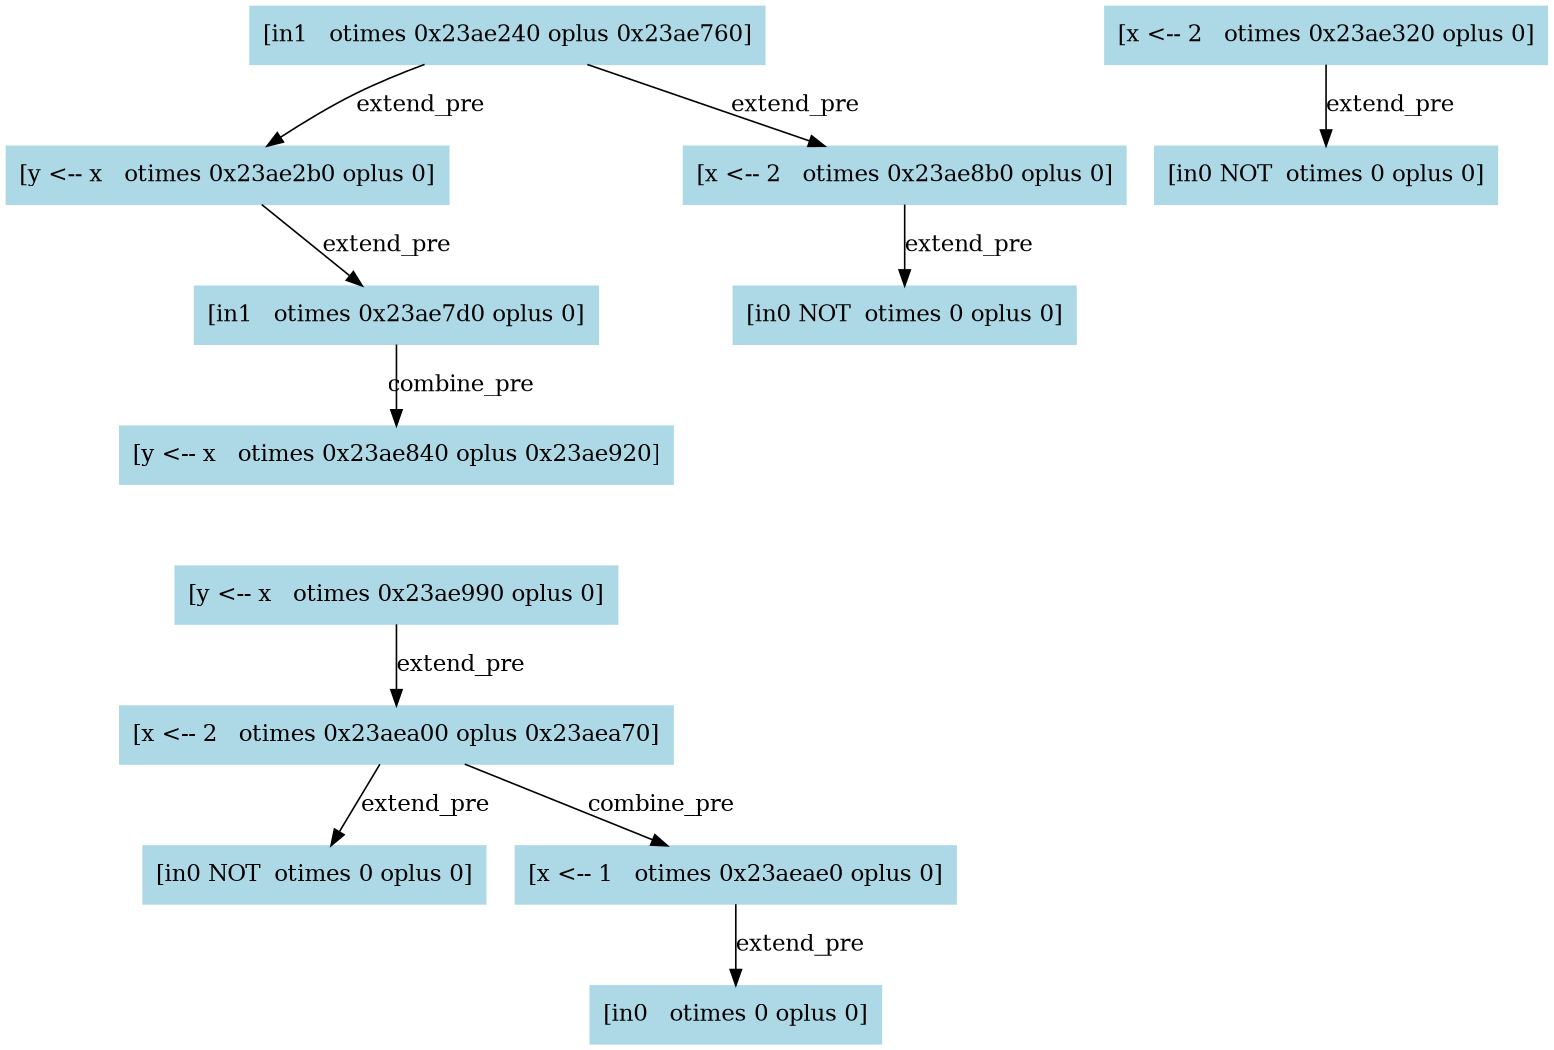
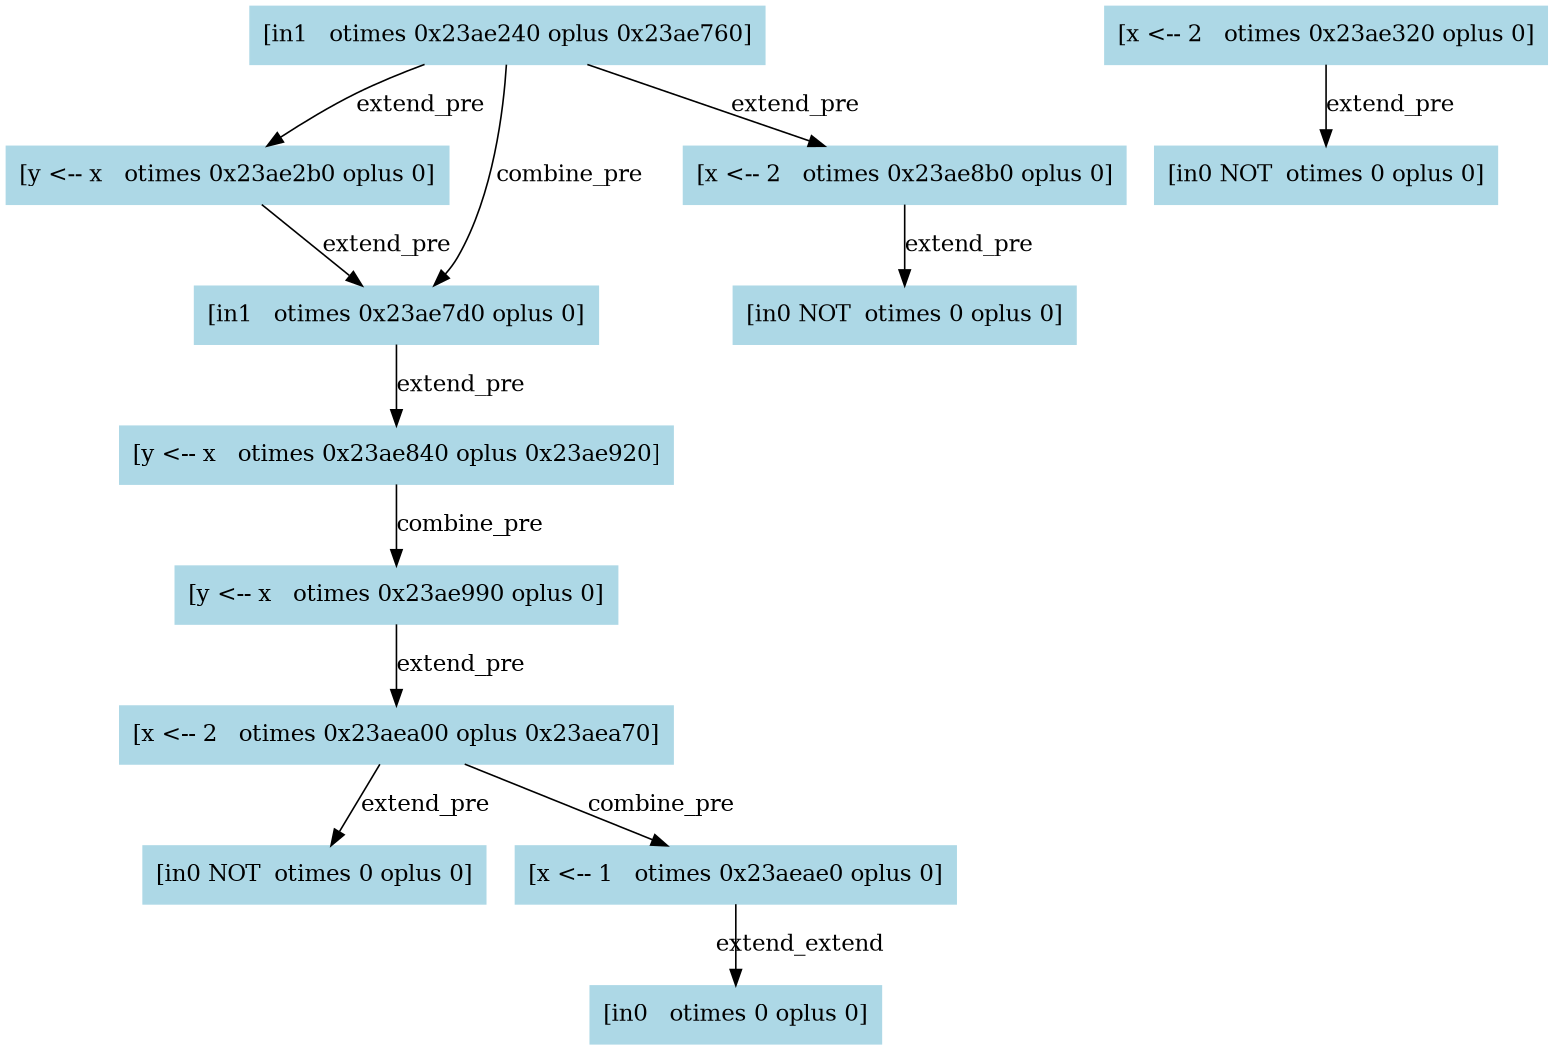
edge "[in1   otimes 0x23ae240 oplus 0x23ae760]" -> "[in1   otimes 0x23ae7d0 oplus 0]": added, label "combine_pre"
edge "[in1   otimes 0x23ae7d0 oplus 0]" -> "[y <-- x   otimes 0x23ae840 oplus 0x23ae920]": label "combine_pre" -> "extend_pre"
edge "[y <-- x   otimes 0x23ae840 oplus 0x23ae920]" -> "[y <-- x   otimes 0x23ae990 oplus 0]": added, label "combine_pre"
edge "[x <-- 1   otimes 0x23aeae0 oplus 0]" -> "[in0   otimes 0 oplus 0]": label "extend_pre" -> "extend_extend"
